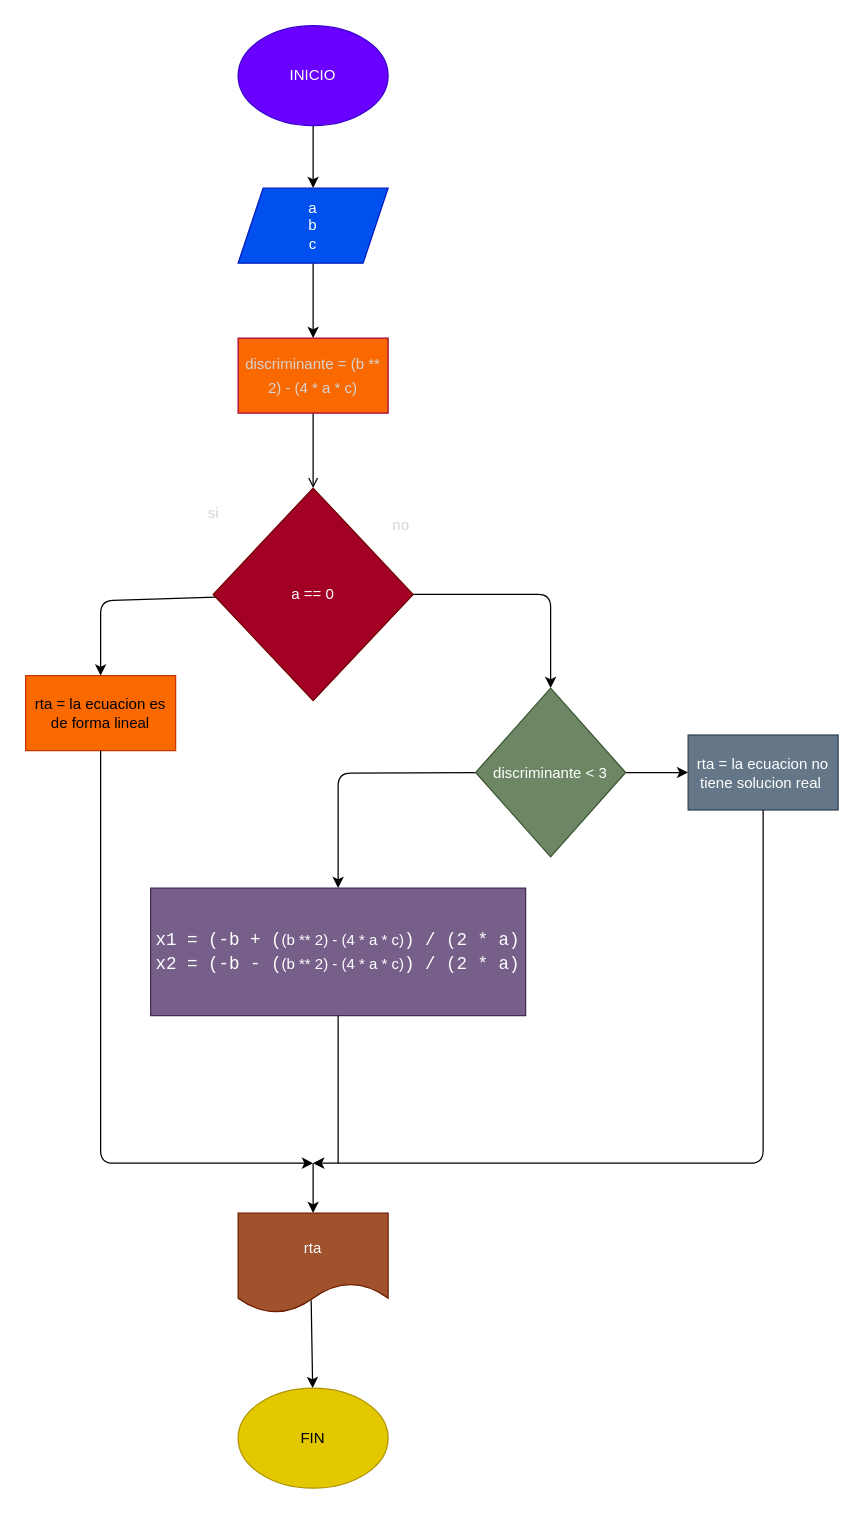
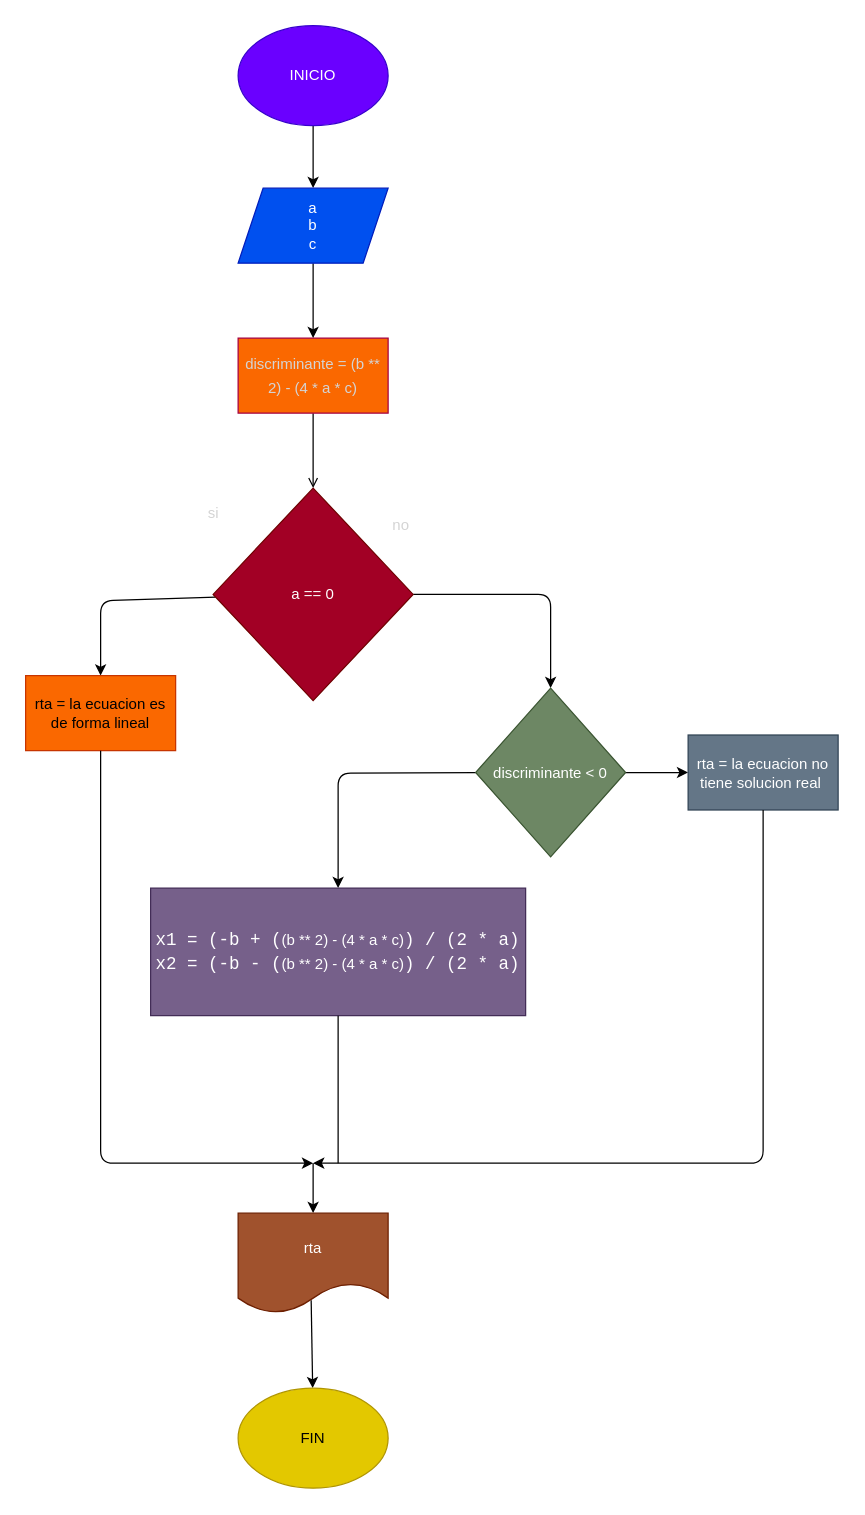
node "discriminante < 3": label "discriminante < 3" -> "discriminante < 0"
